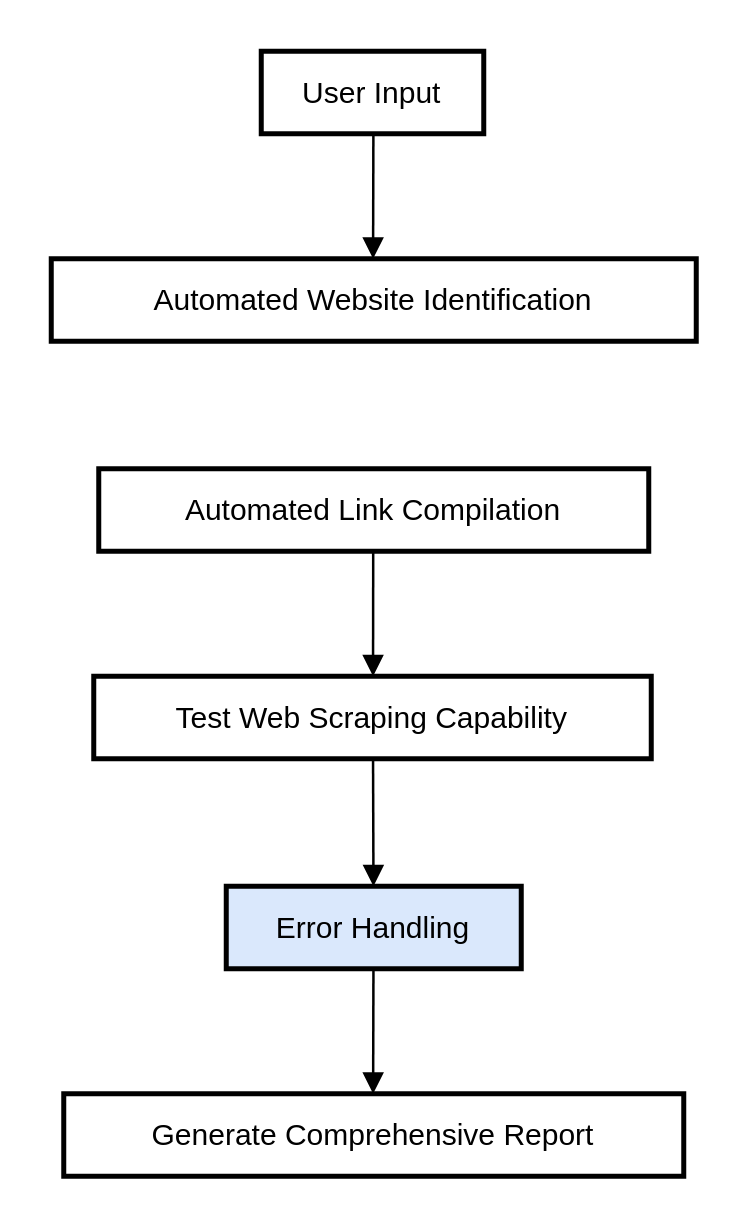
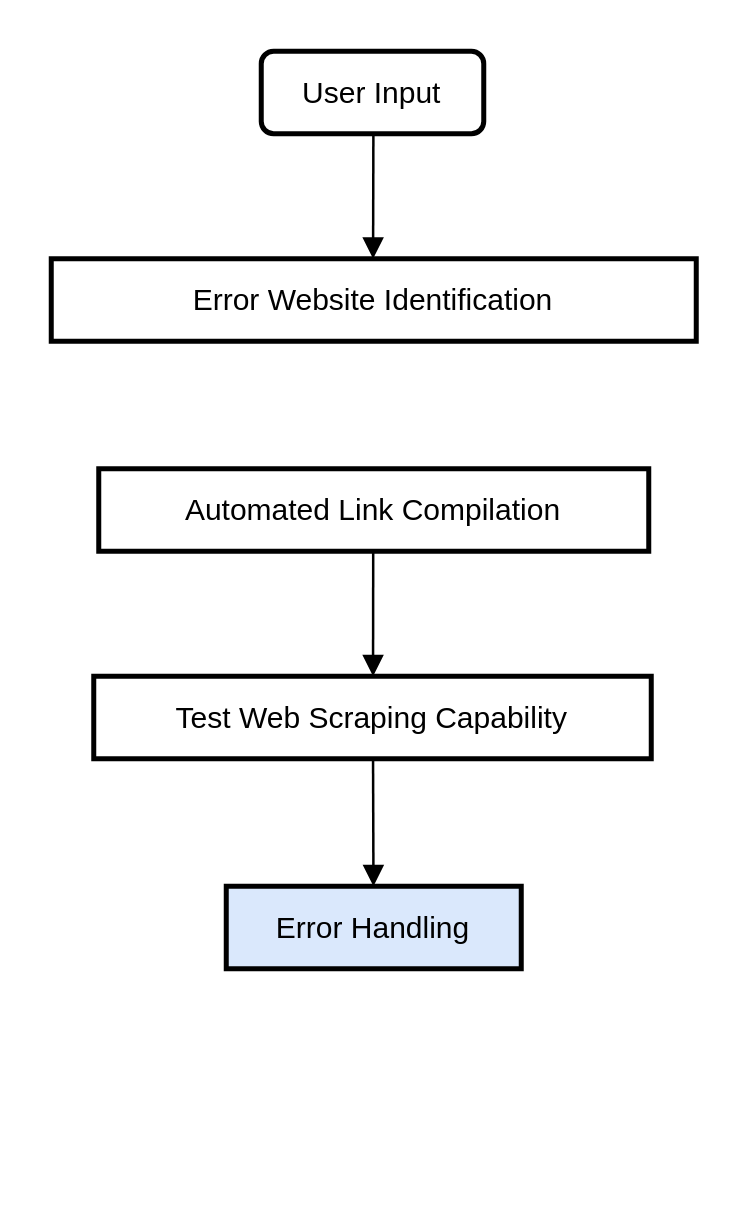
node "User Input": shape rectangle -> rounded rectangle
node "Automated Website Identification": label "Automated Website Identification" -> "Error Website Identification"
edge "Error Handling" -> "Generate Comprehensive Report": removed
node "Generate Comprehensive Report": removed
